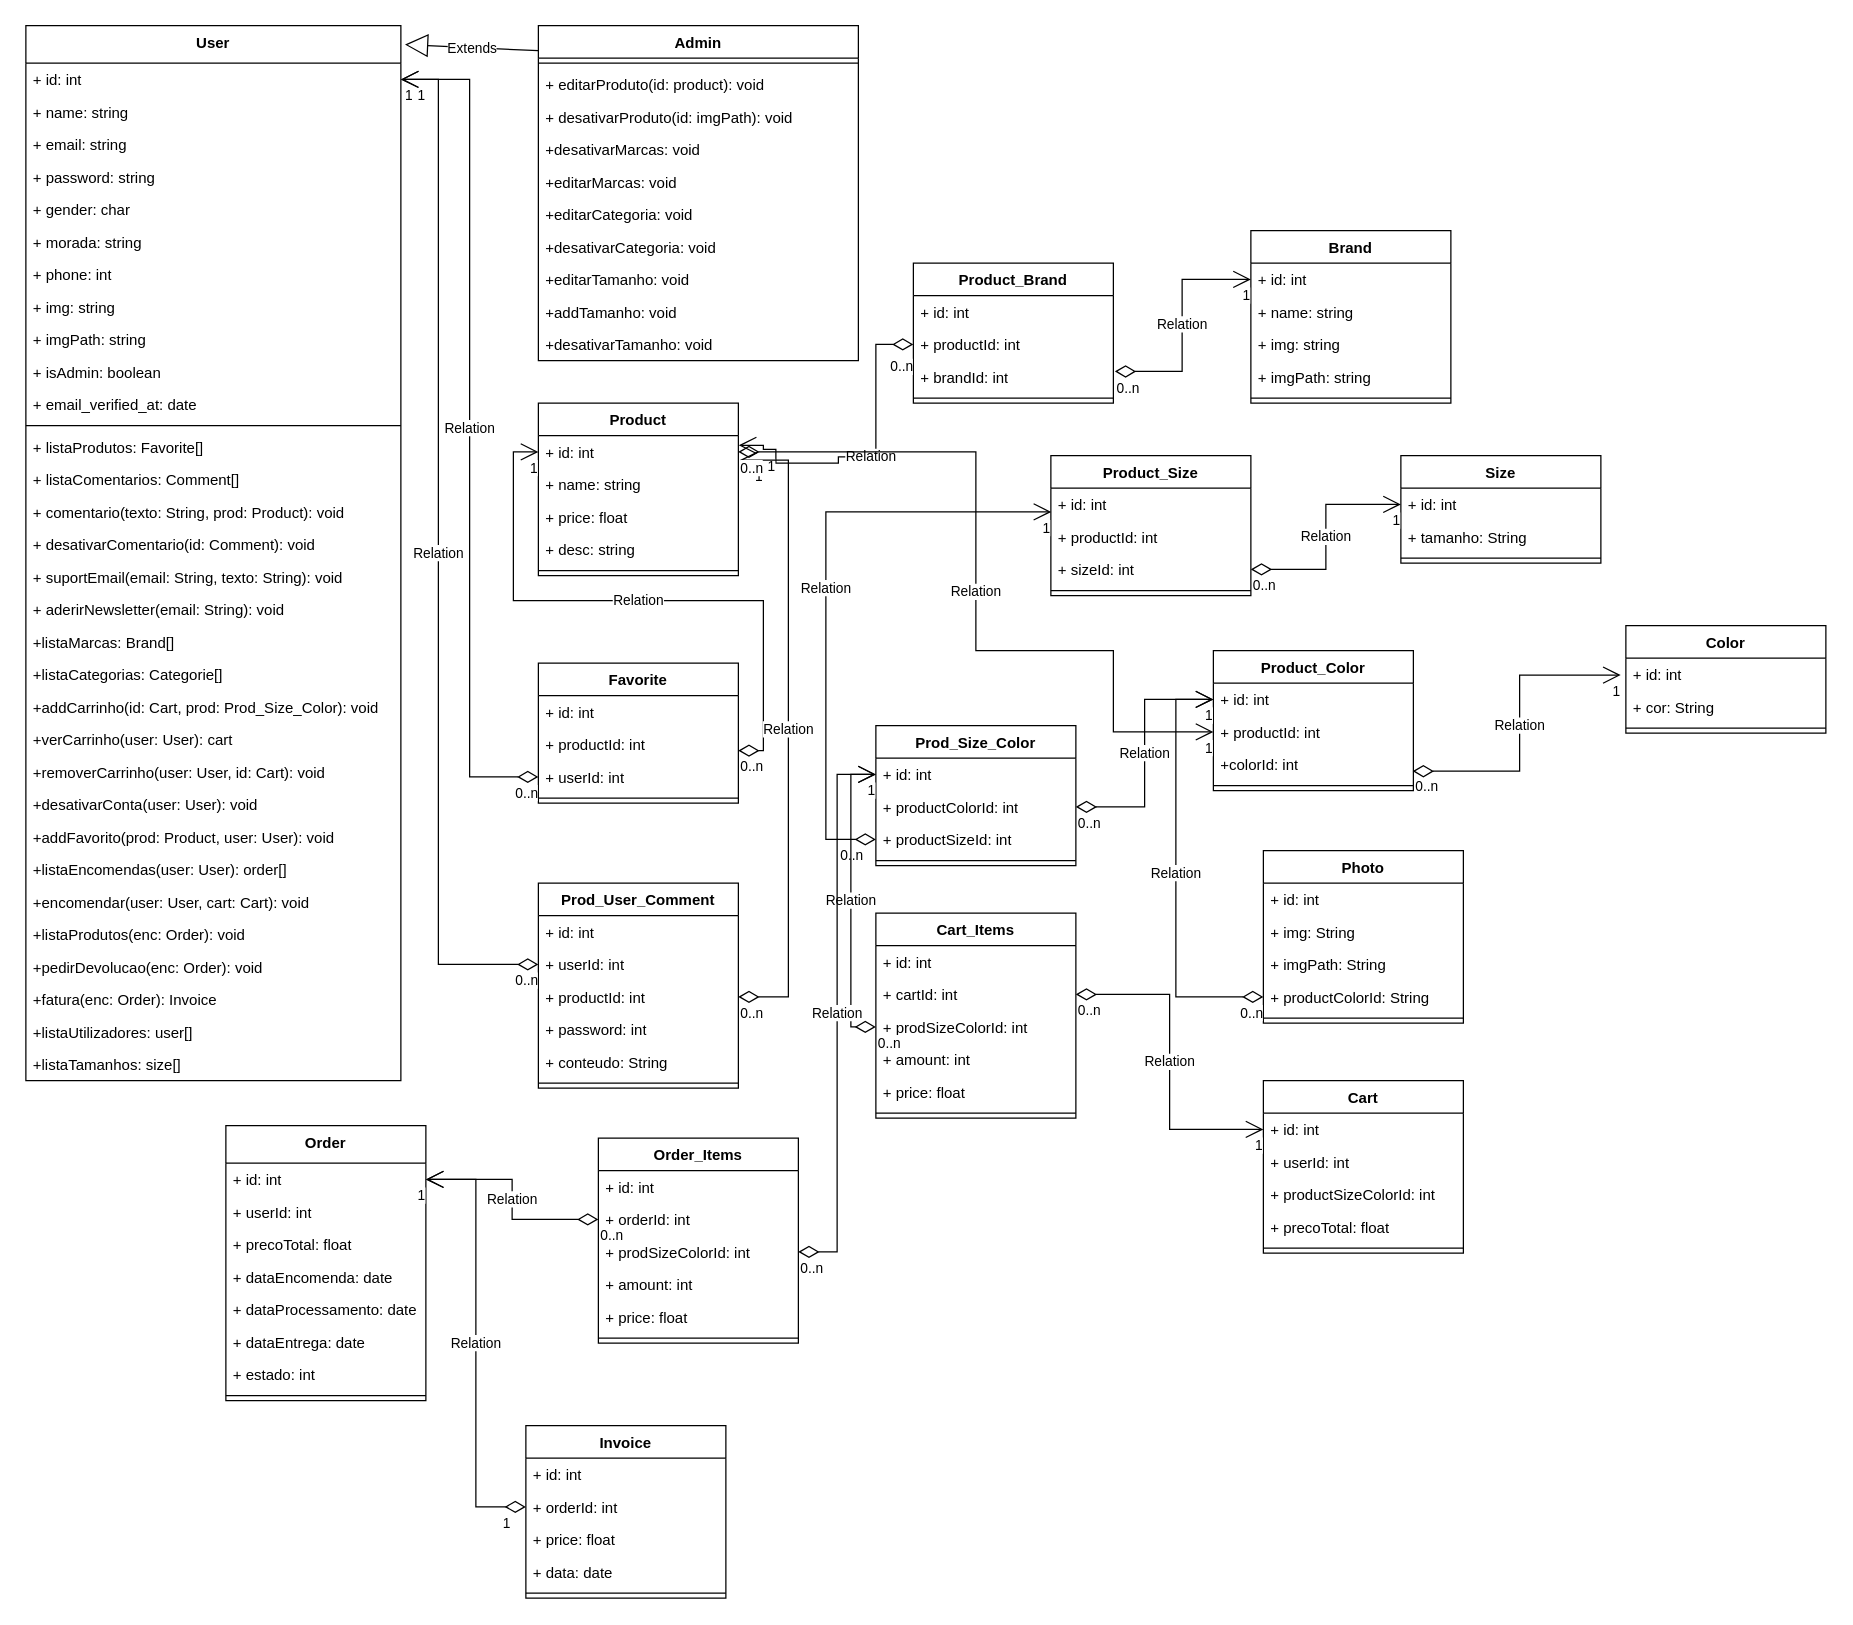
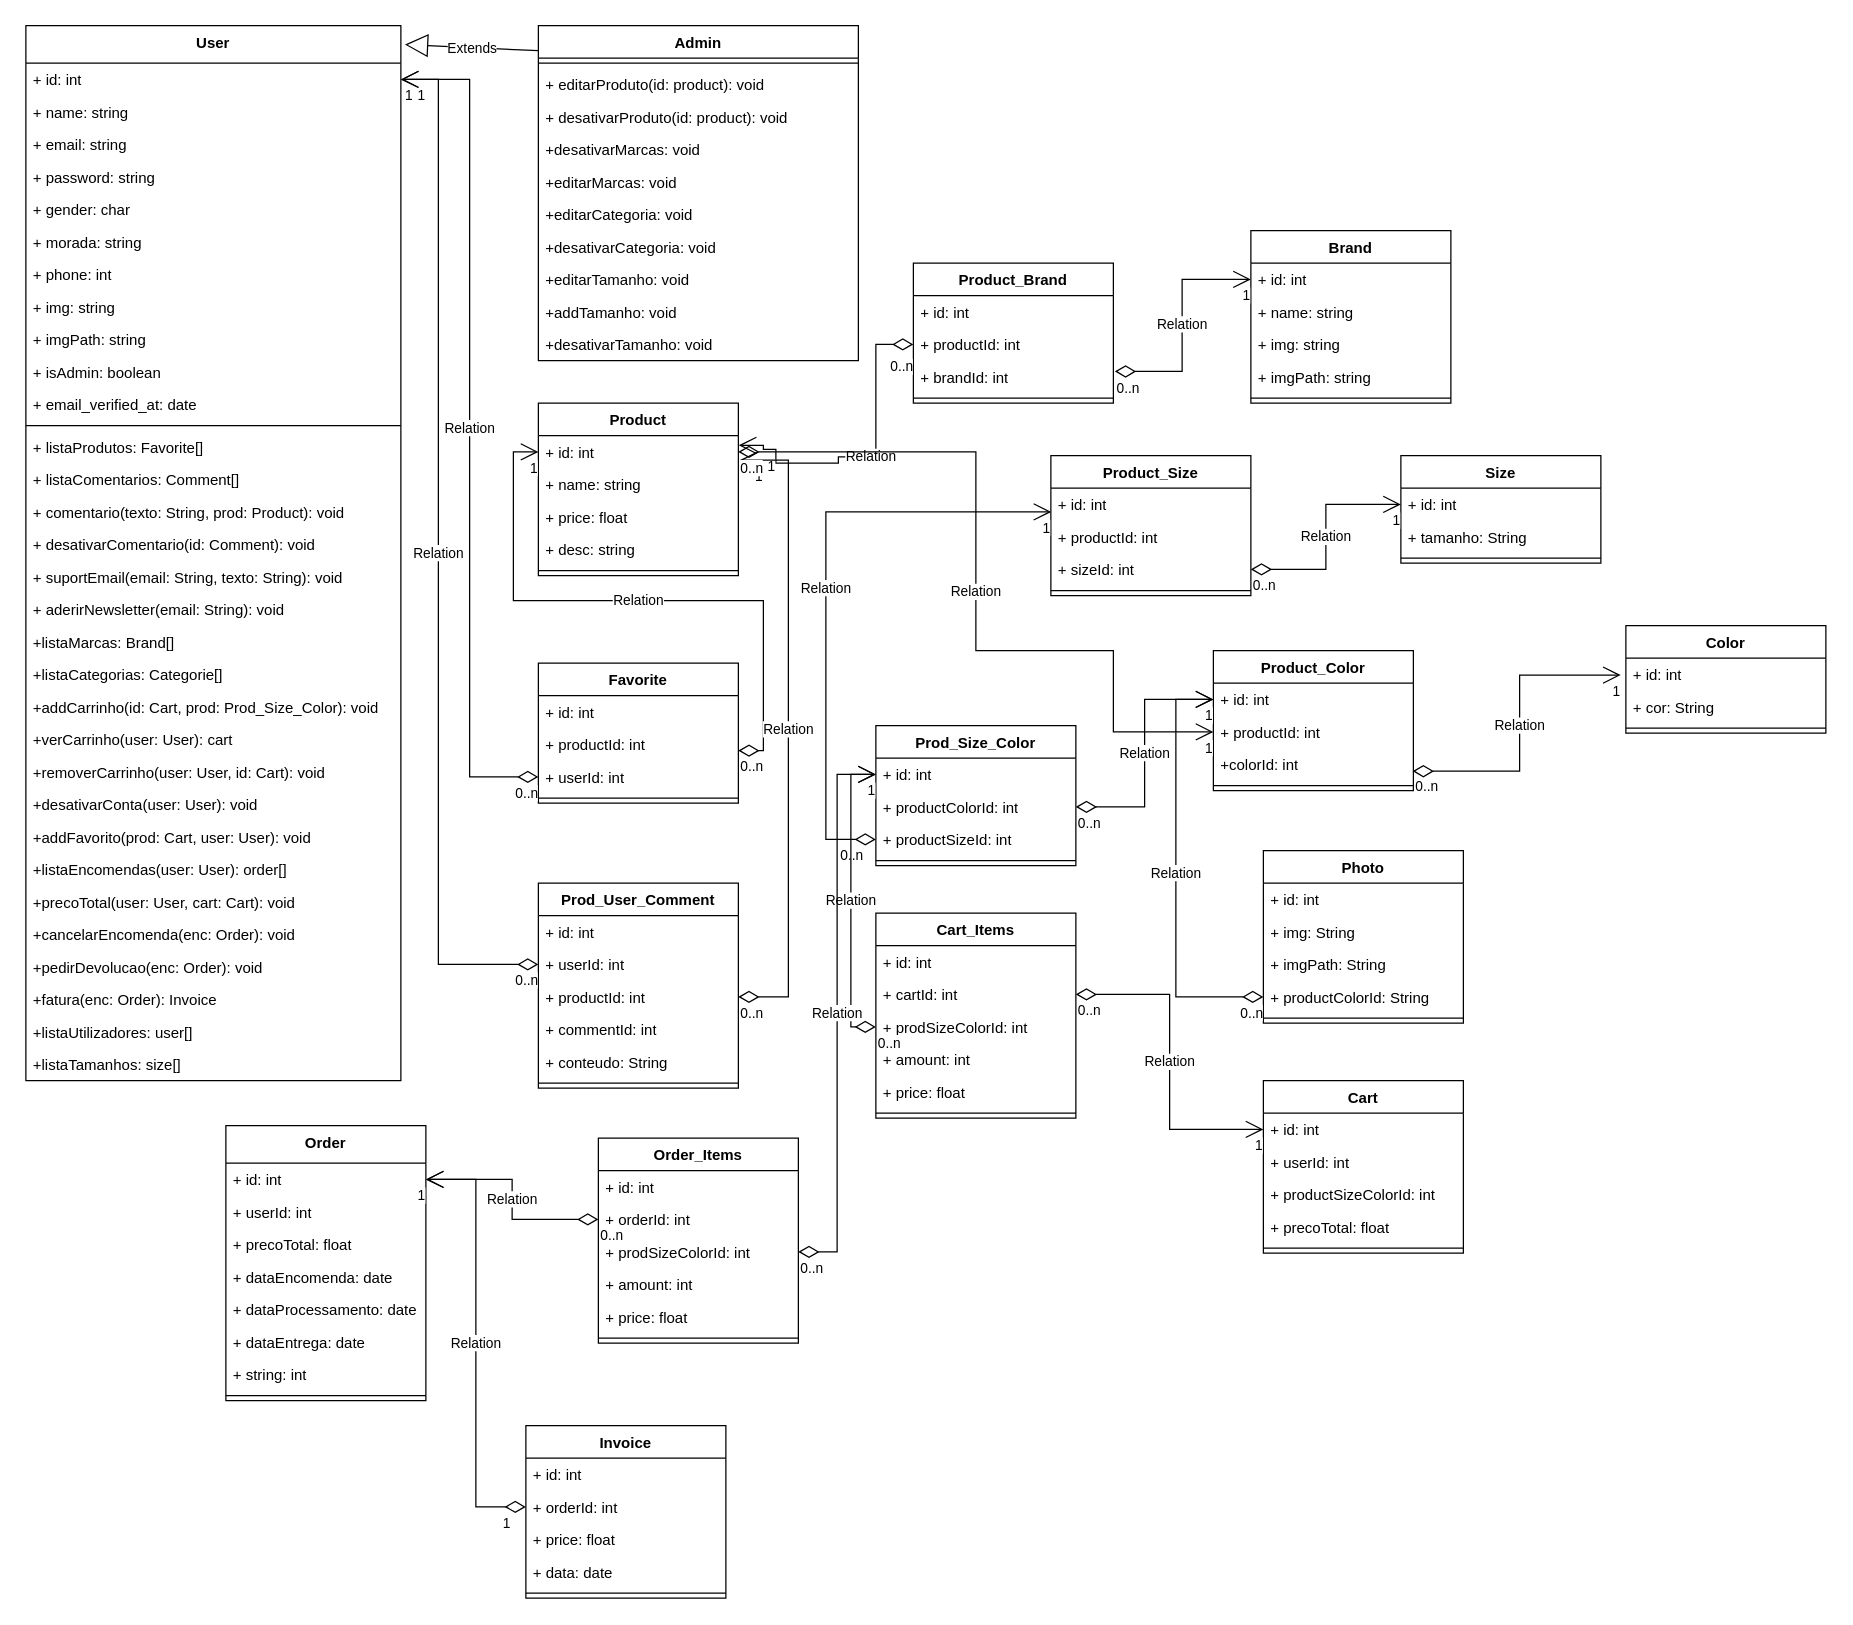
node "+ desativarProduto(id: imgPath): void": label "+ desativarProduto(id: imgPath): void" -> "+ desativarProduto(id: product): void"
node "+addFavorito(prod: Product, user: User): void": label "+addFavorito(prod: Product, user: User): void" -> "+addFavorito(prod: Cart, user: User): void"
node "+encomendar(user: User, cart: Cart): void": label "+encomendar(user: User, cart: Cart): void" -> "+precoTotal(user: User, cart: Cart): void"
node "+listaProdutos(enc: Order): void": label "+listaProdutos(enc: Order): void" -> "+cancelarEncomenda(enc: Order): void"
node "+ password: int": label "+ password: int" -> "+ commentId: int"
node "+ estado: int": label "+ estado: int" -> "+ string: int"
